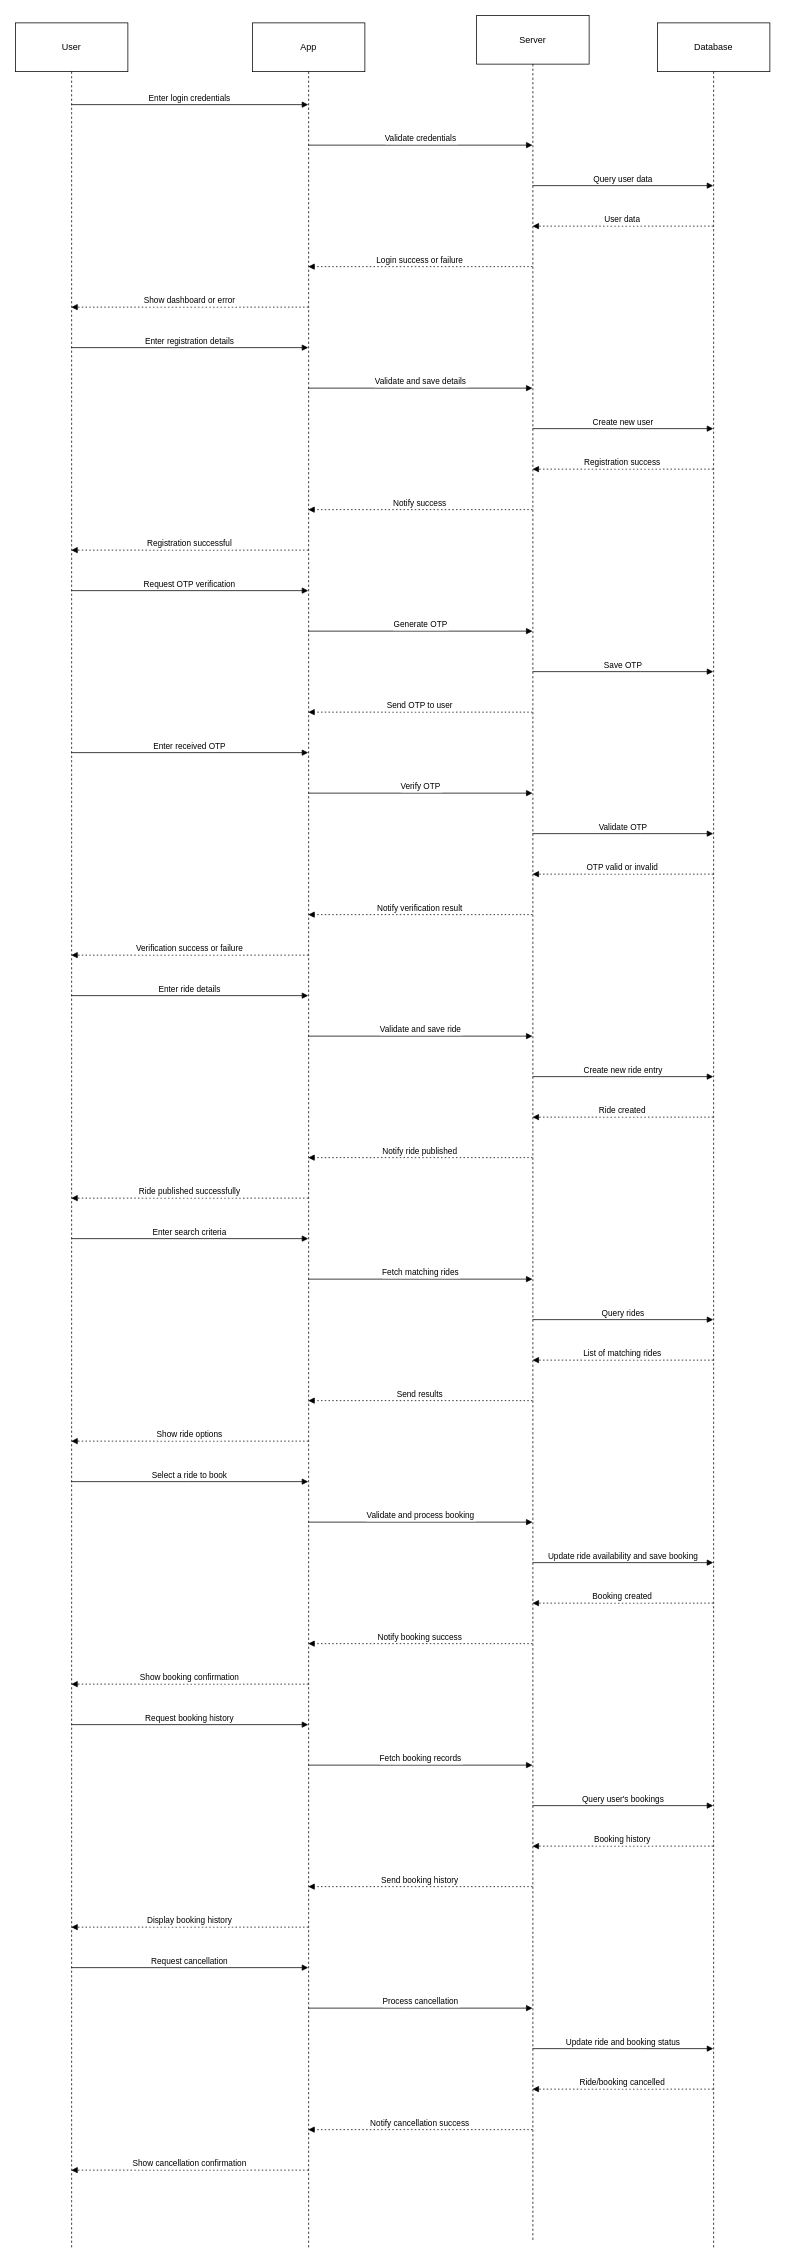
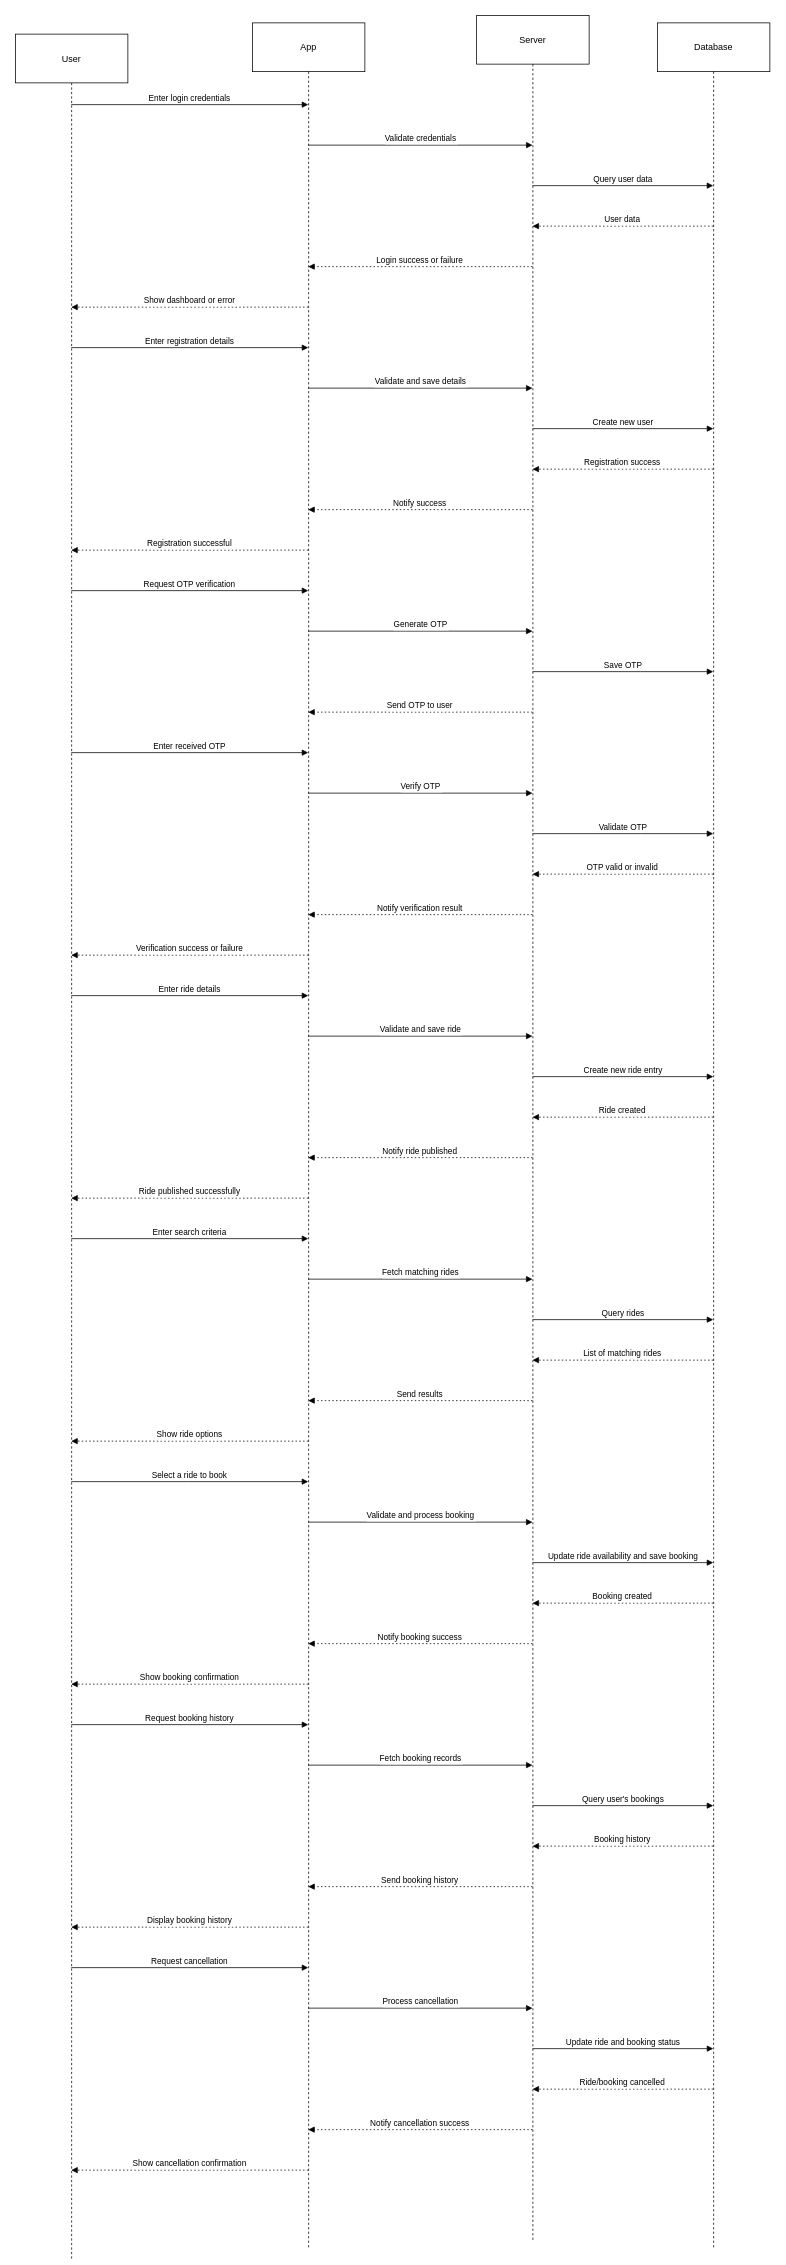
node "User": moved (72, 1136) -> (72, 1147)
